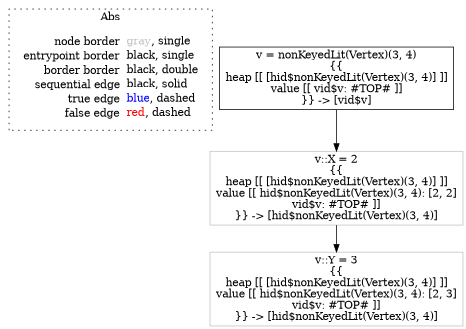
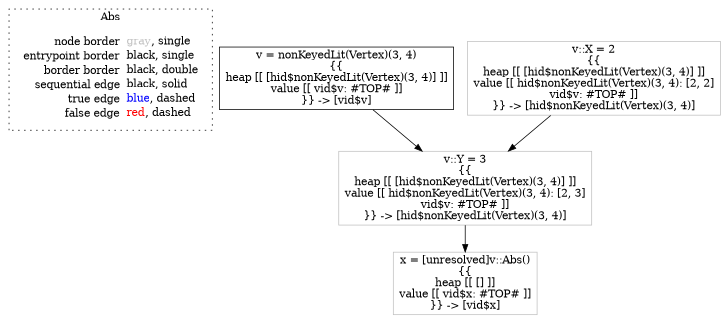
edge "v = nonKeyedLit(Vertex)(3, 4)" -> "v::X = 2": now "v = nonKeyedLit(Vertex)(3, 4)" -> "v::Y = 3"
node "x = [unresolved]v::Abs()": added
